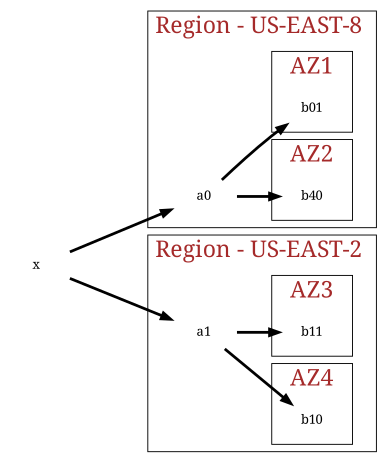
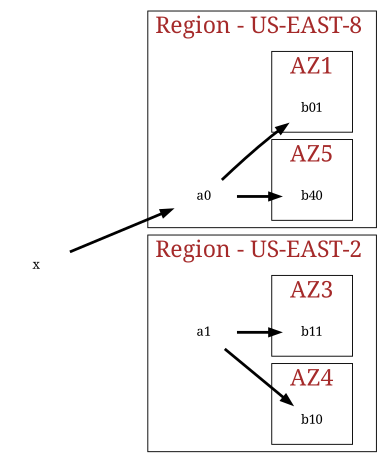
cluster "AZ2": label "AZ2" -> "AZ5"
edge "x" -> "a1": removed
